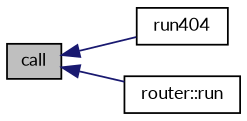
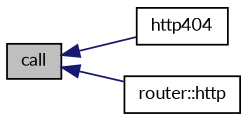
node "run404": label "run404" -> "http404"
node "router::run": label "router::run" -> "router::http"
